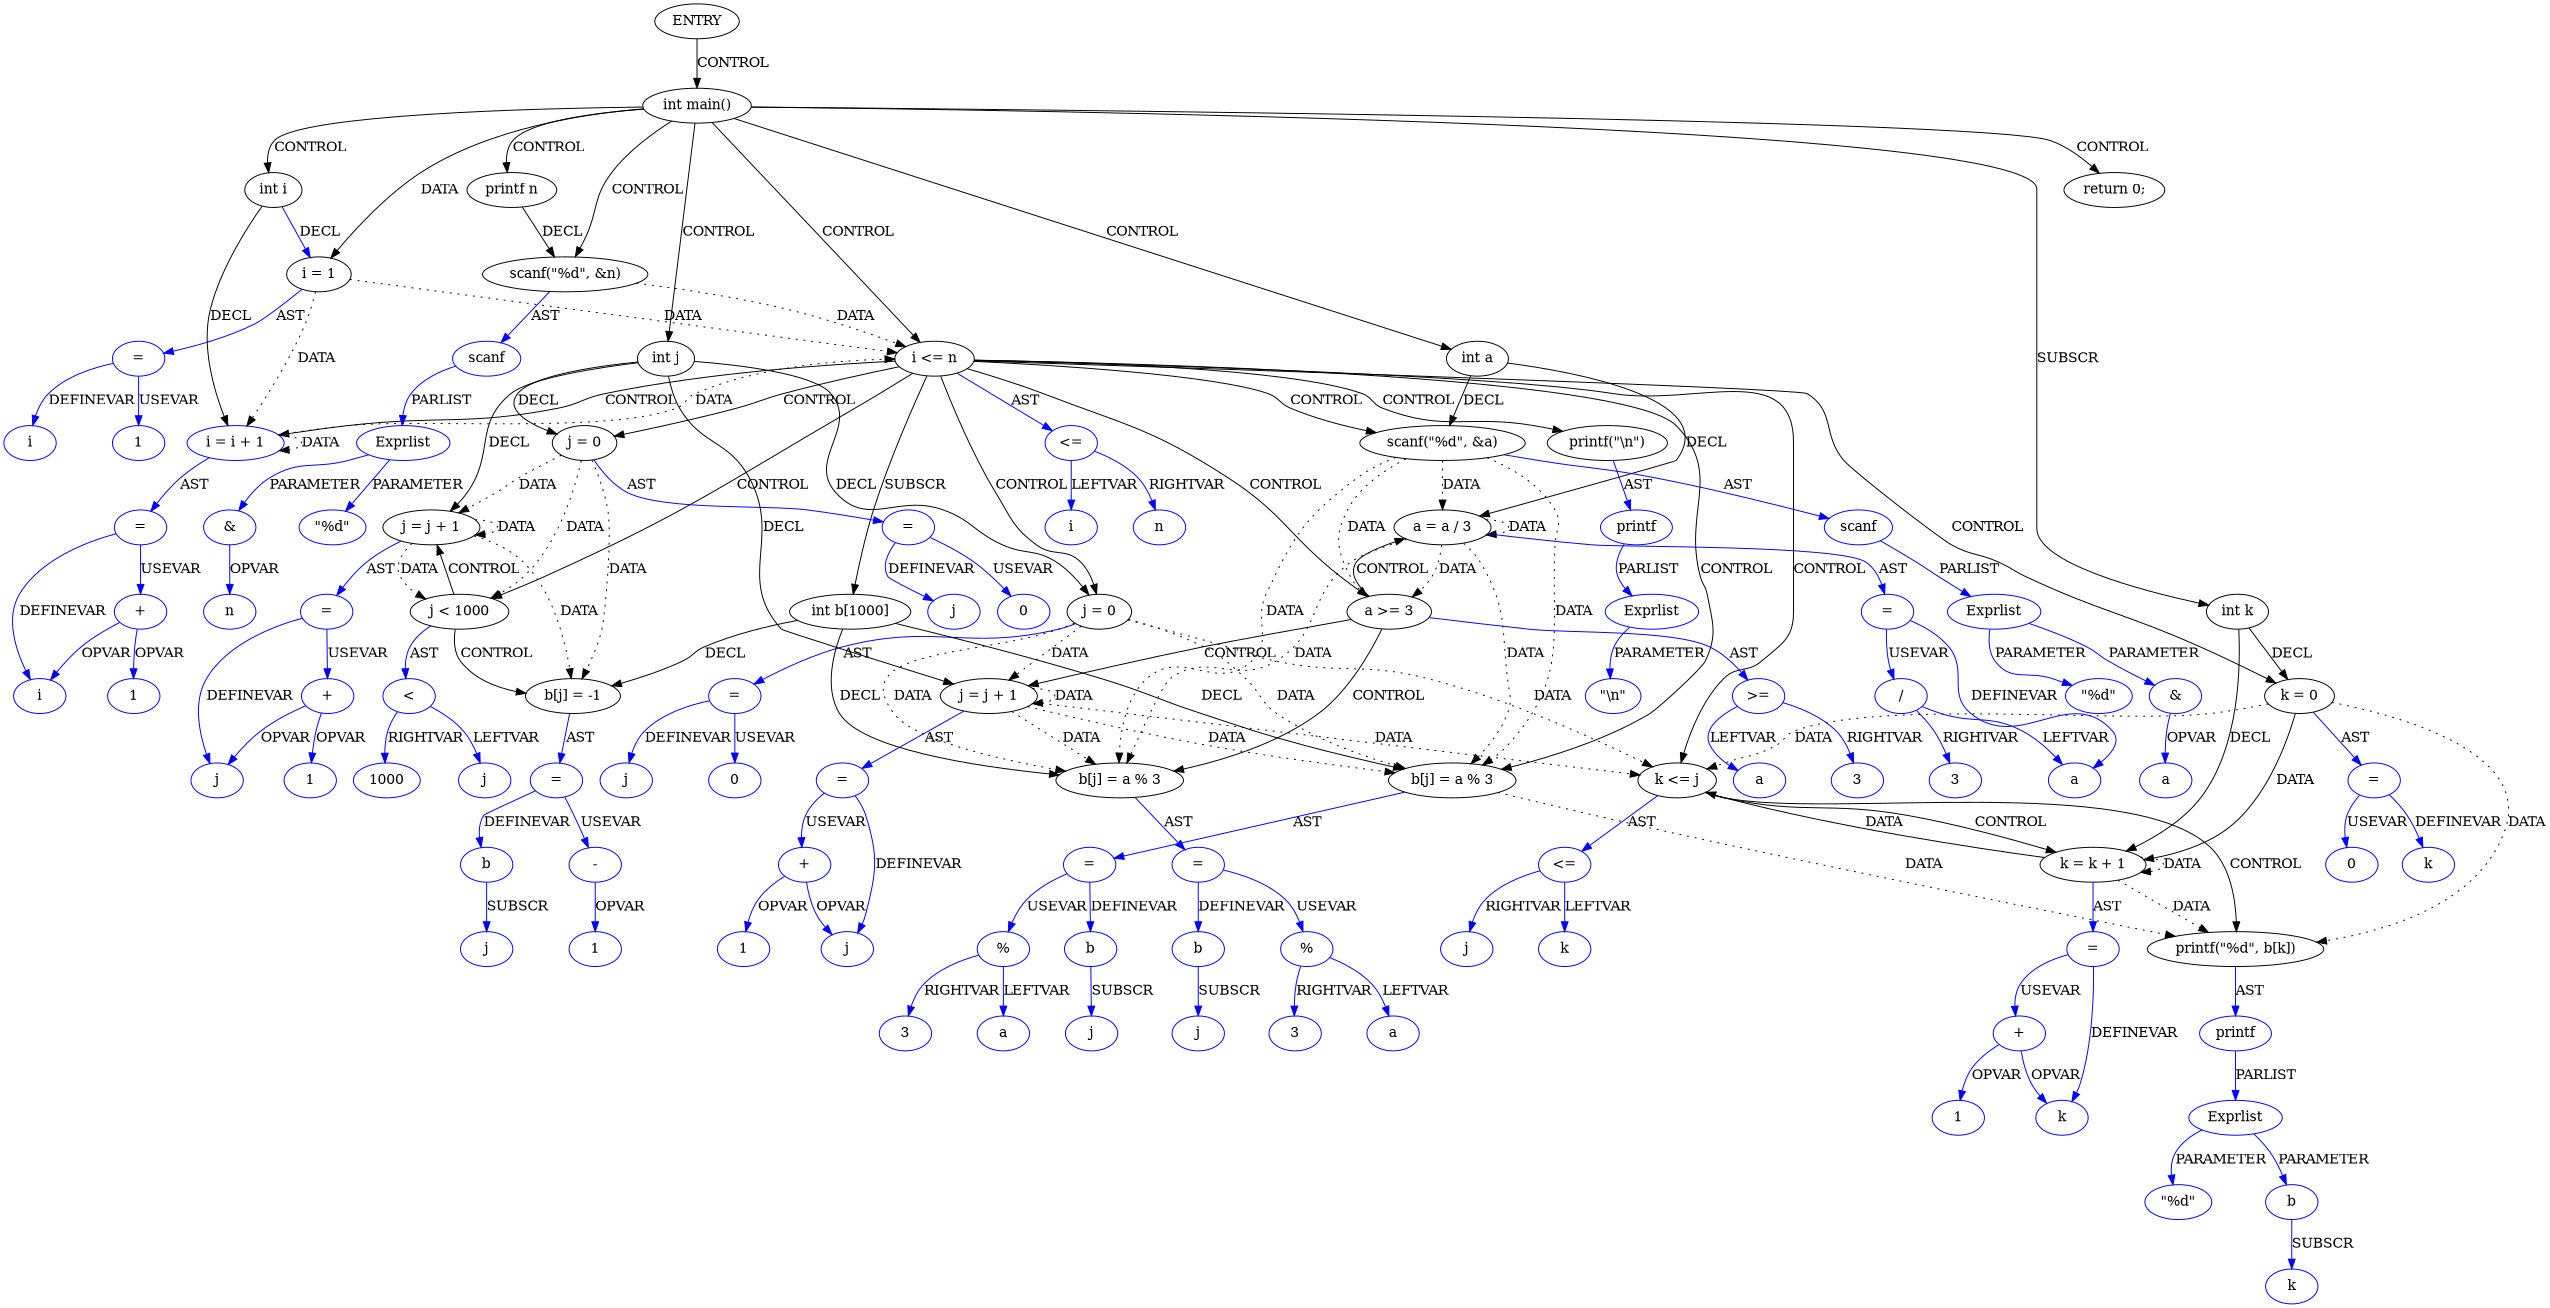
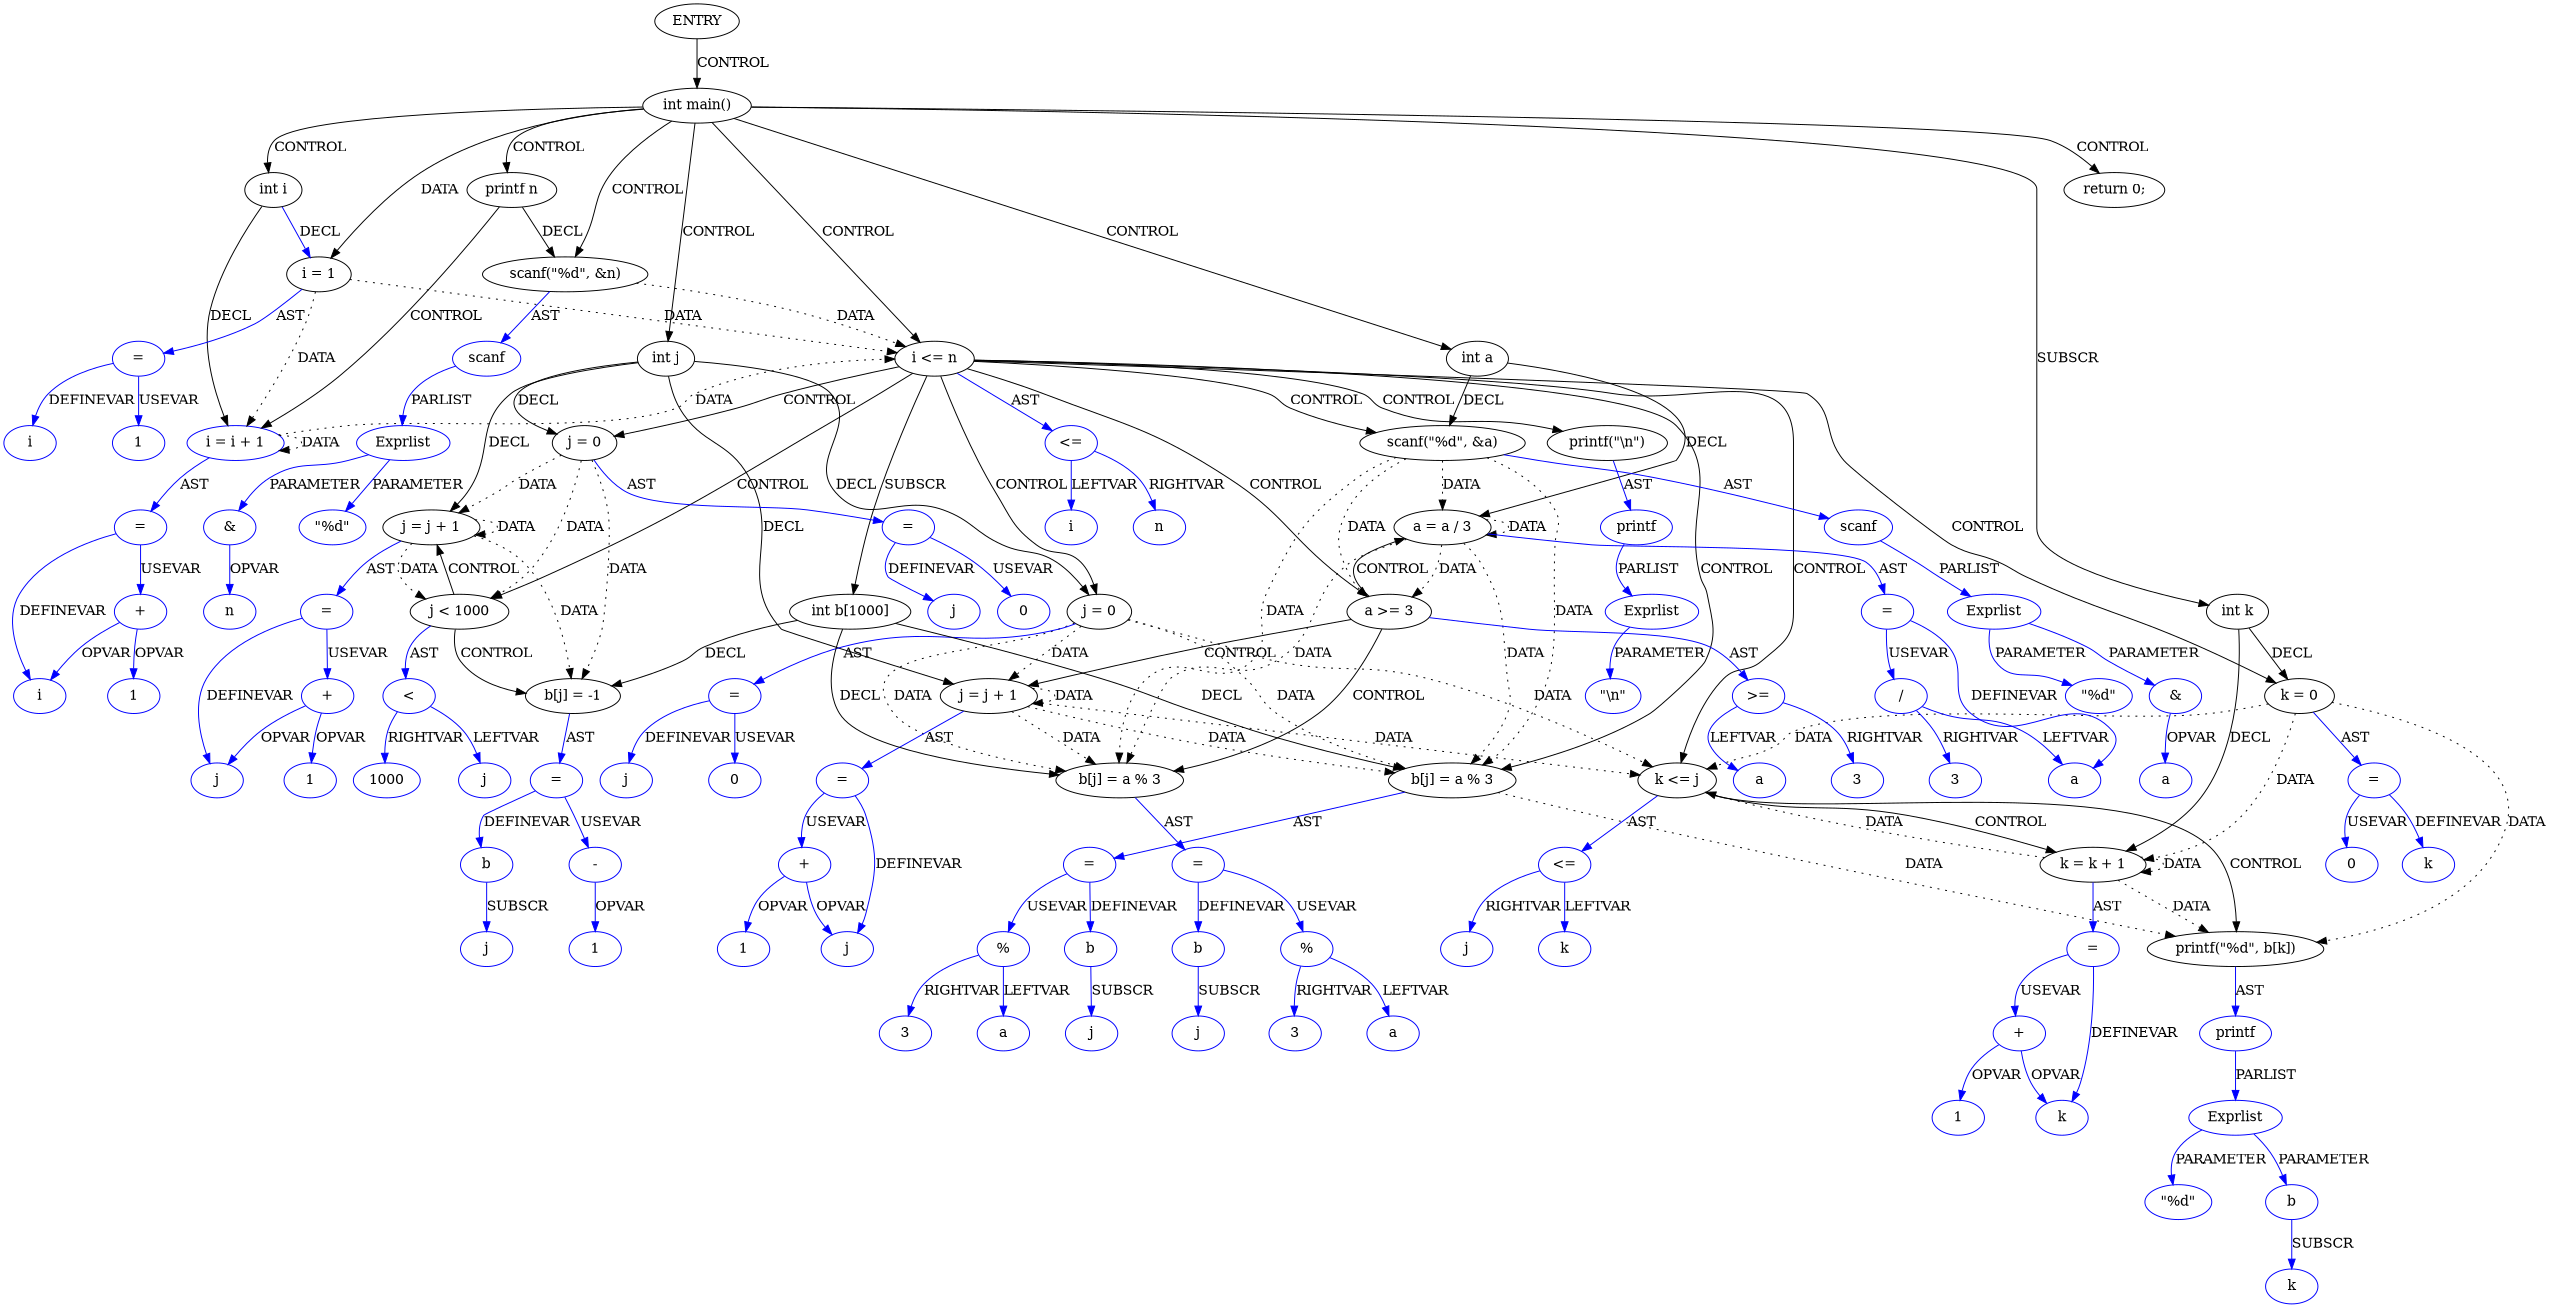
edge "i <= n" -> "i = i + 1": now "printf n" -> "i = i + 1"
edge "k = 0" -> "k = k + 1": style solid -> dotted
edge "k = k + 1" -> "k <= j": style solid -> dotted
